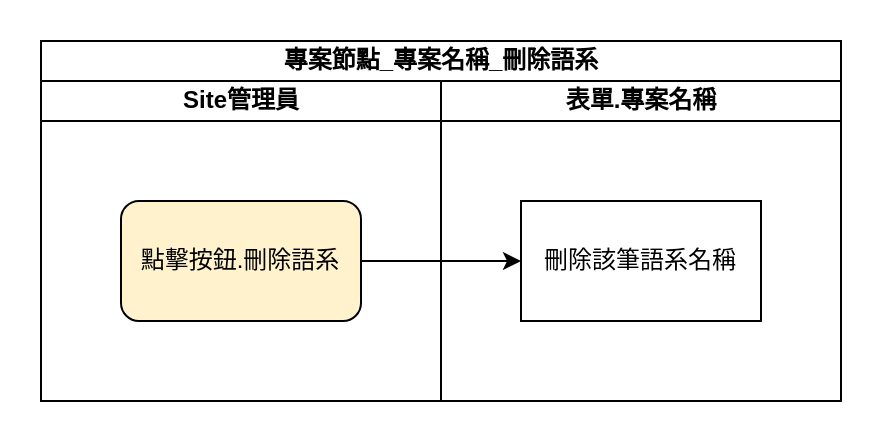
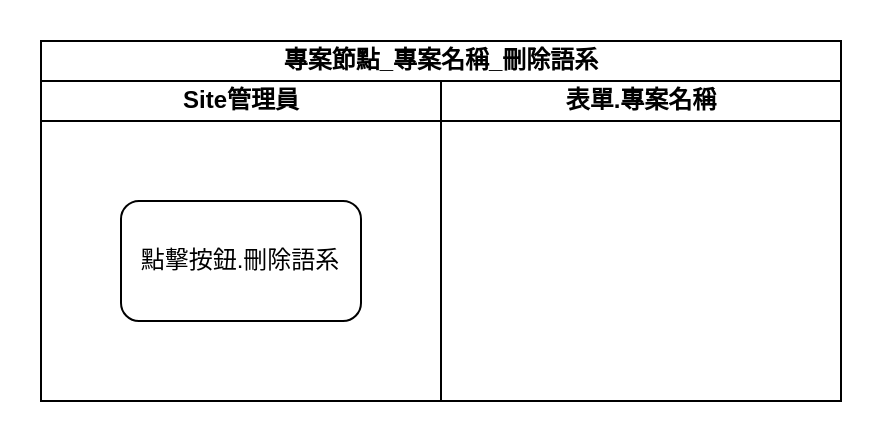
node "點擊按鈕.刪除語系": fillcolor #fff2cc -> #ffffff
edge "點擊按鈕.刪除語系" -> "刪除該筆語系名稱": removed
node "刪除該筆語系名稱": removed
